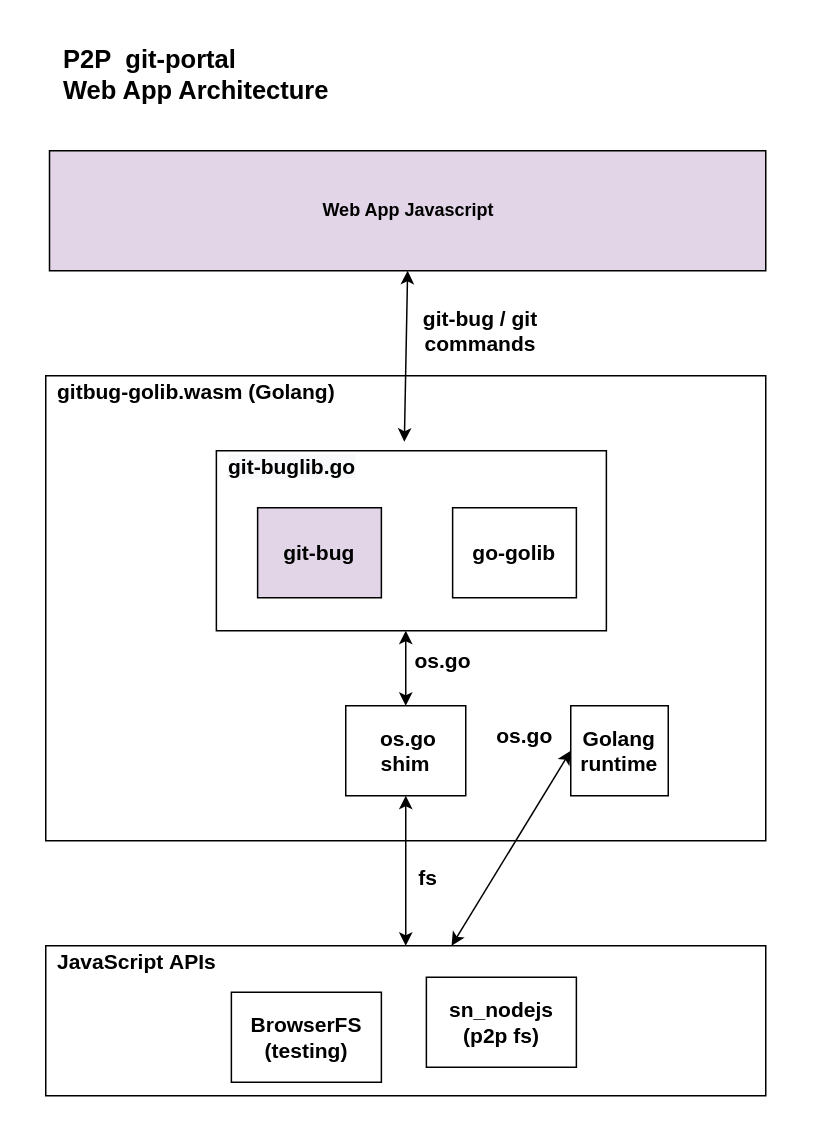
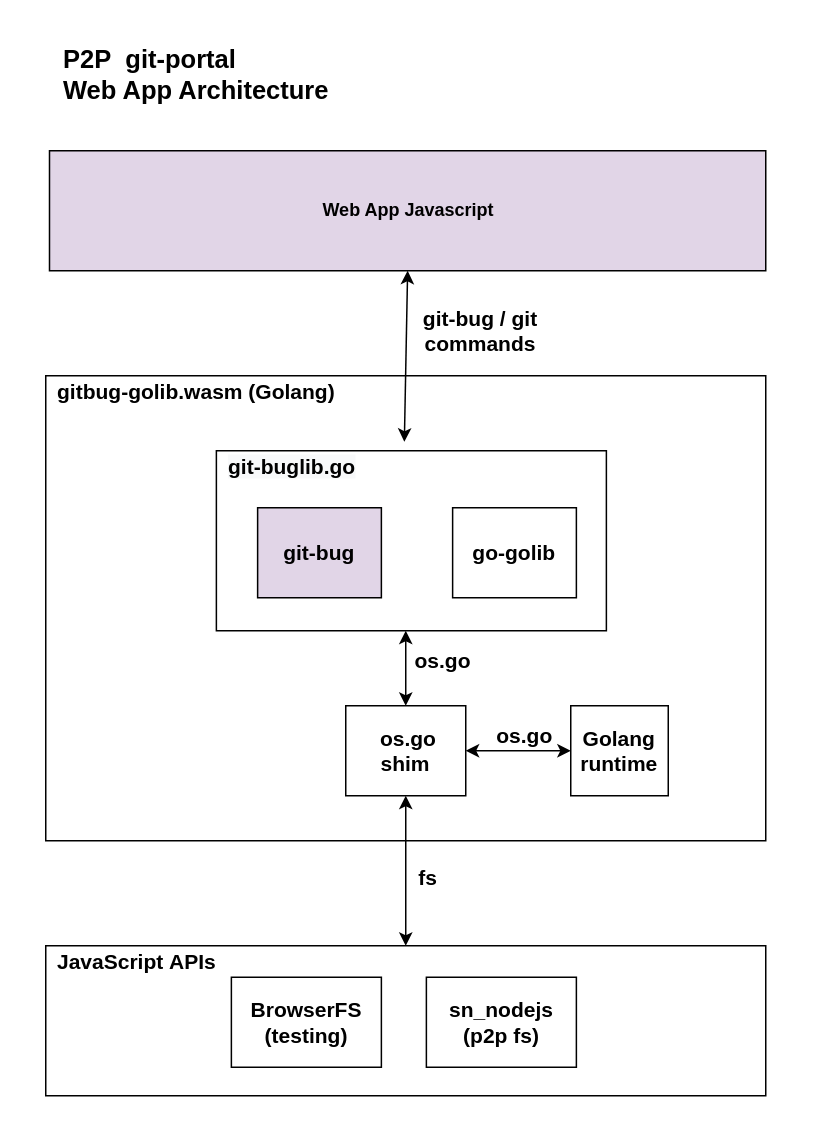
edge "Golang runtime" -- "JavaScript APIs": now "Golang runtime" -- "os.go shim"
node "BrowserFS (testing)": moved (306, 1037) -> (306, 1022)
